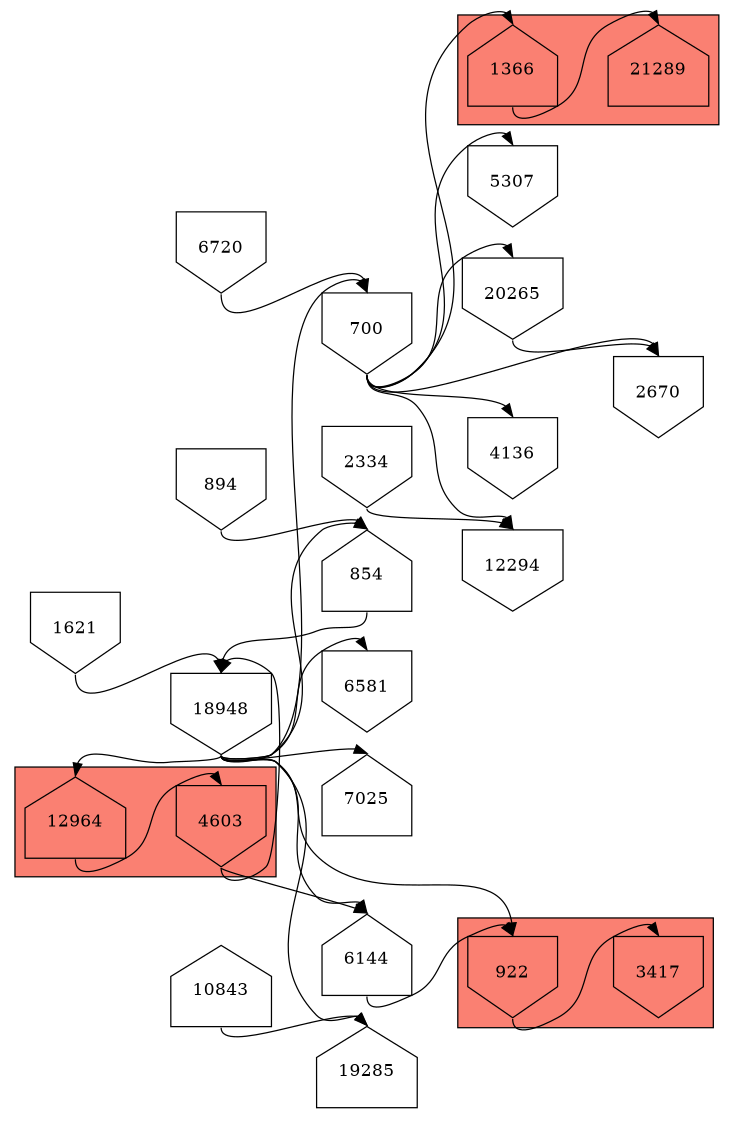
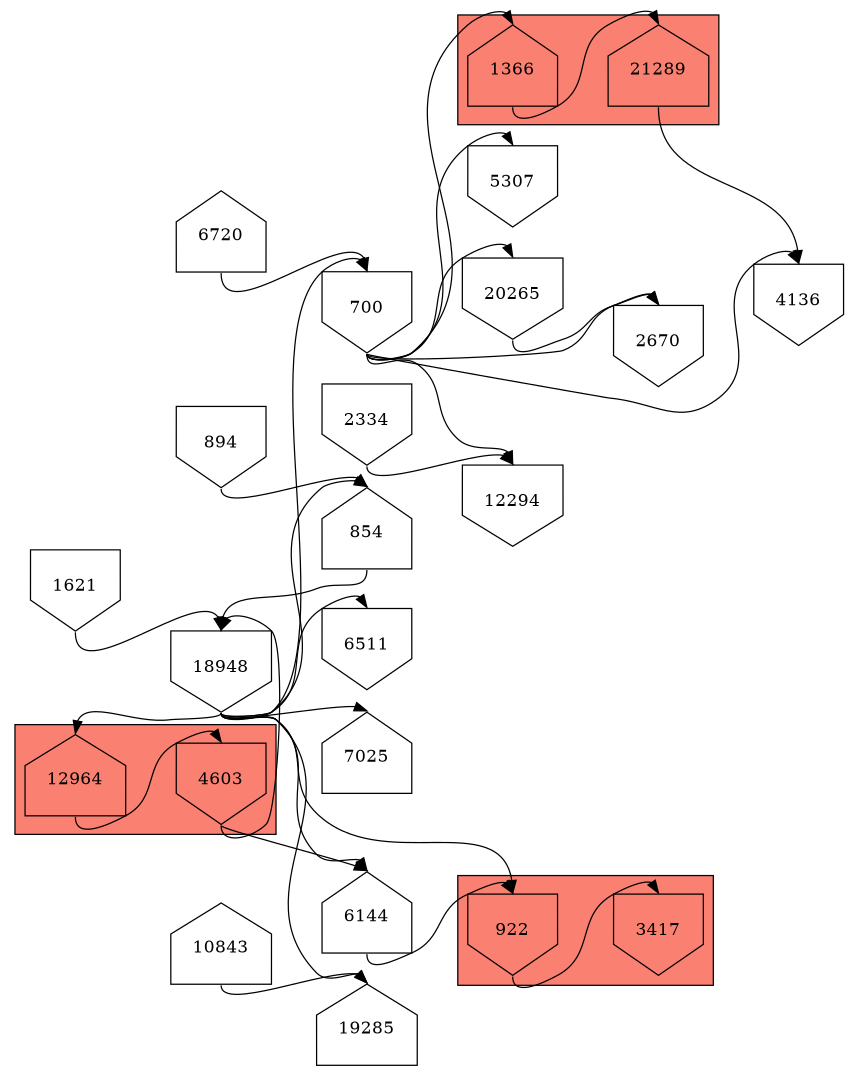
edge "21289" -> "4136": added
node "6720": shape invhouse -> house
node "6581": label "6581" -> "6511"
